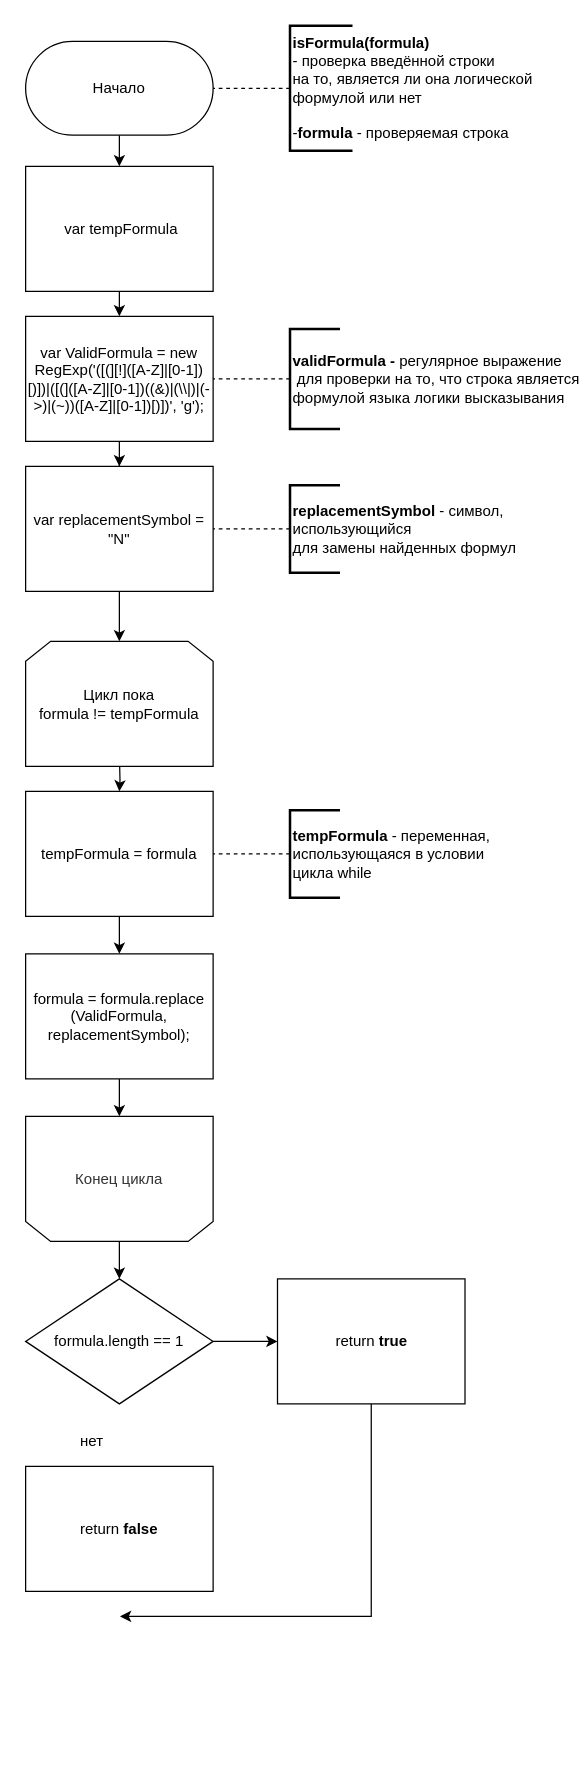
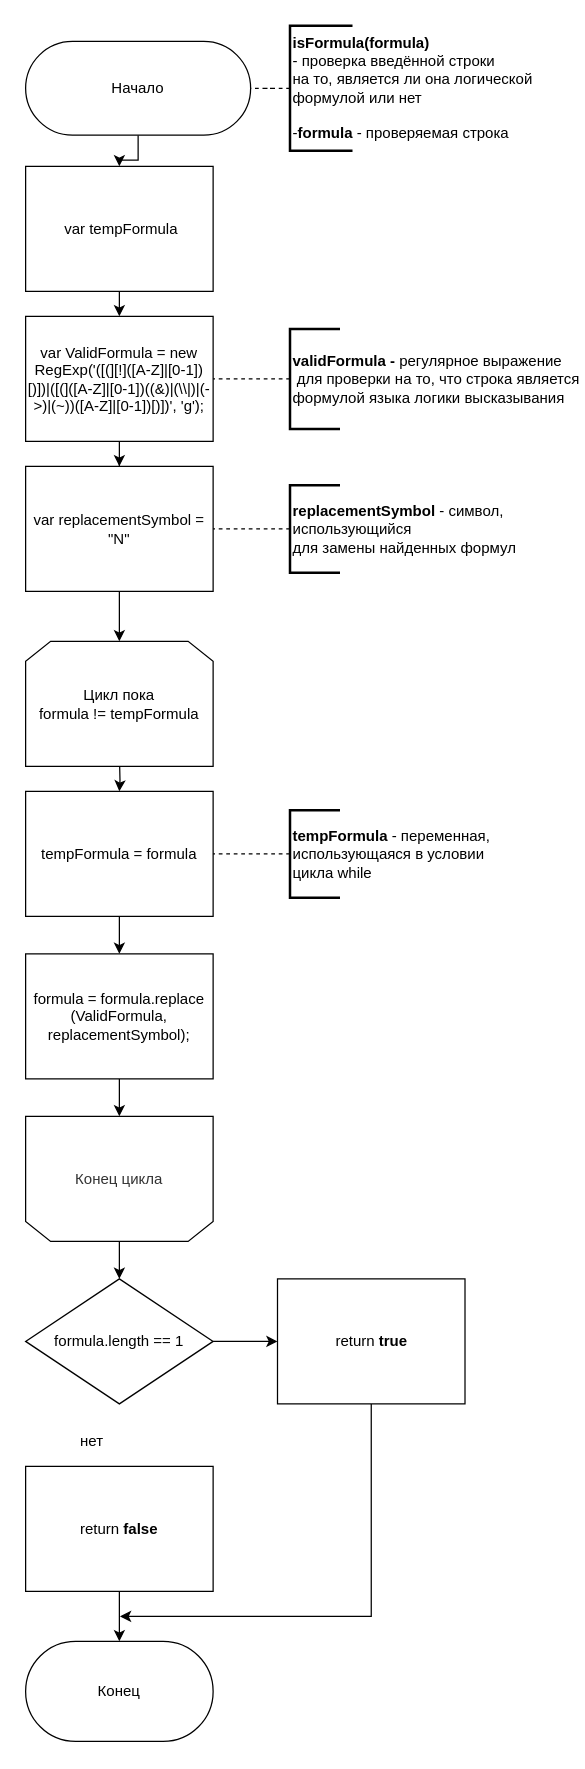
node "Начало": size 188x94 -> 225x94
edge "return false" -> "Конец": added
node "Конец": added
